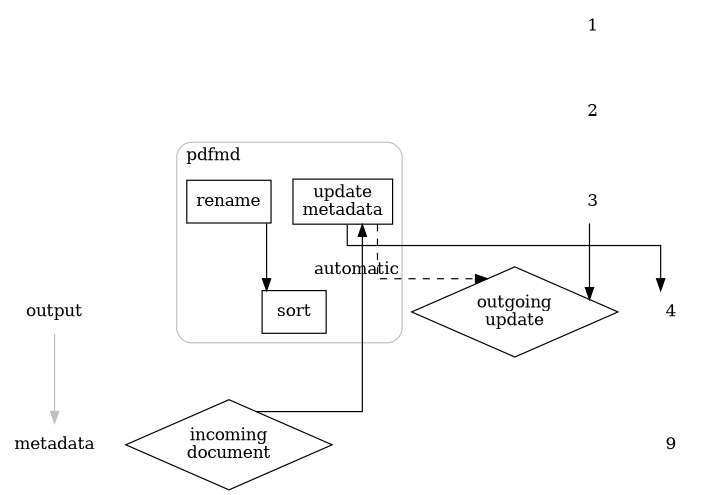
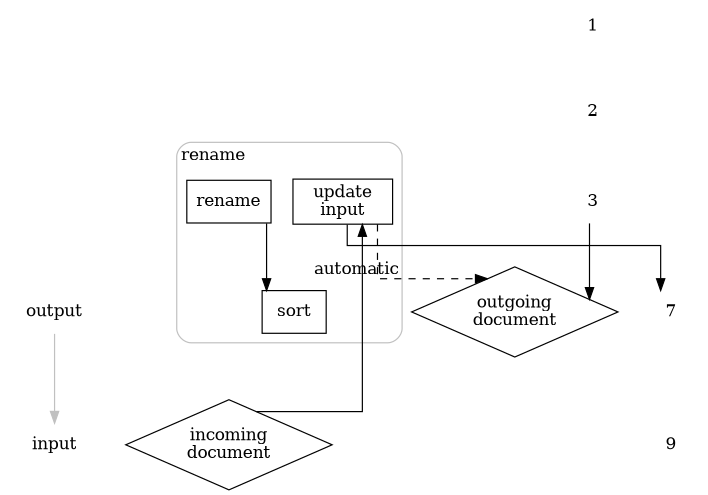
cluster "pdfmd": label "pdfmd" -> "rename"
node "update metadata": label "update metadata" -> "update input"
node "outgoing update": label "outgoing update" -> "outgoing document"
node "4": label "4" -> "7"
node "metadata": label "metadata" -> "input"
